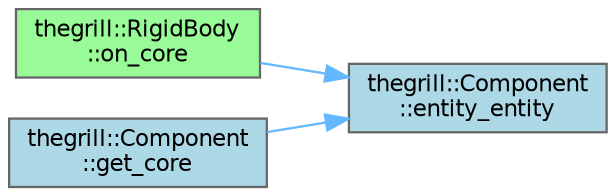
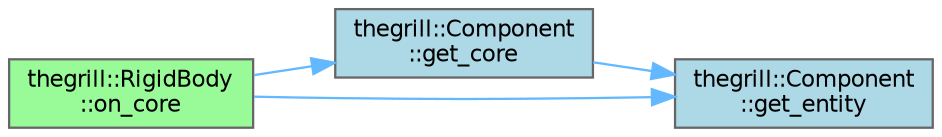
edge "thegrill::RigidBody ::on_core" -> "thegrill::Component ::get_core": added
node "thegrill::Component ::entity_entity": label "thegrill::Component ::entity_entity" -> "thegrill::Component ::get_entity"
